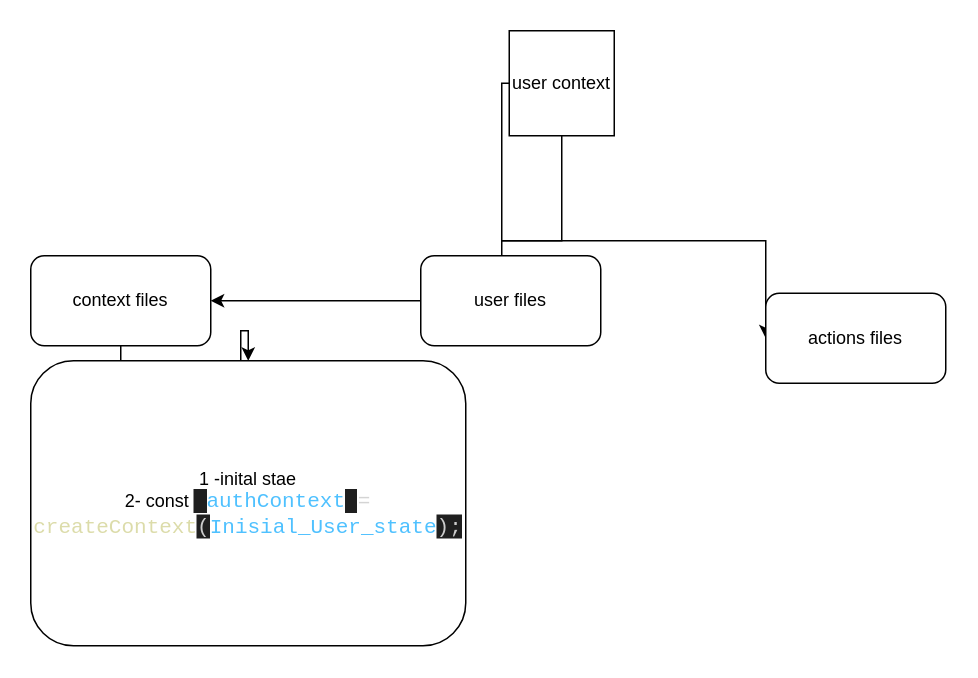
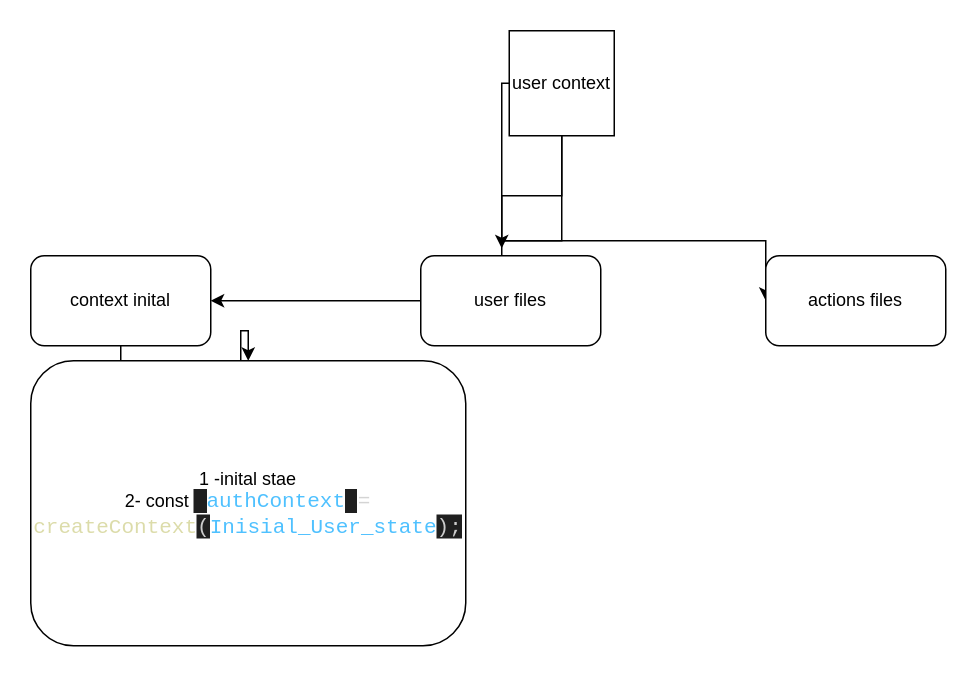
edge "user context" -> "user files": added
node "context files": label "context files" -> "context inital"
node "actions files": moved (856, 338) -> (856, 301)
